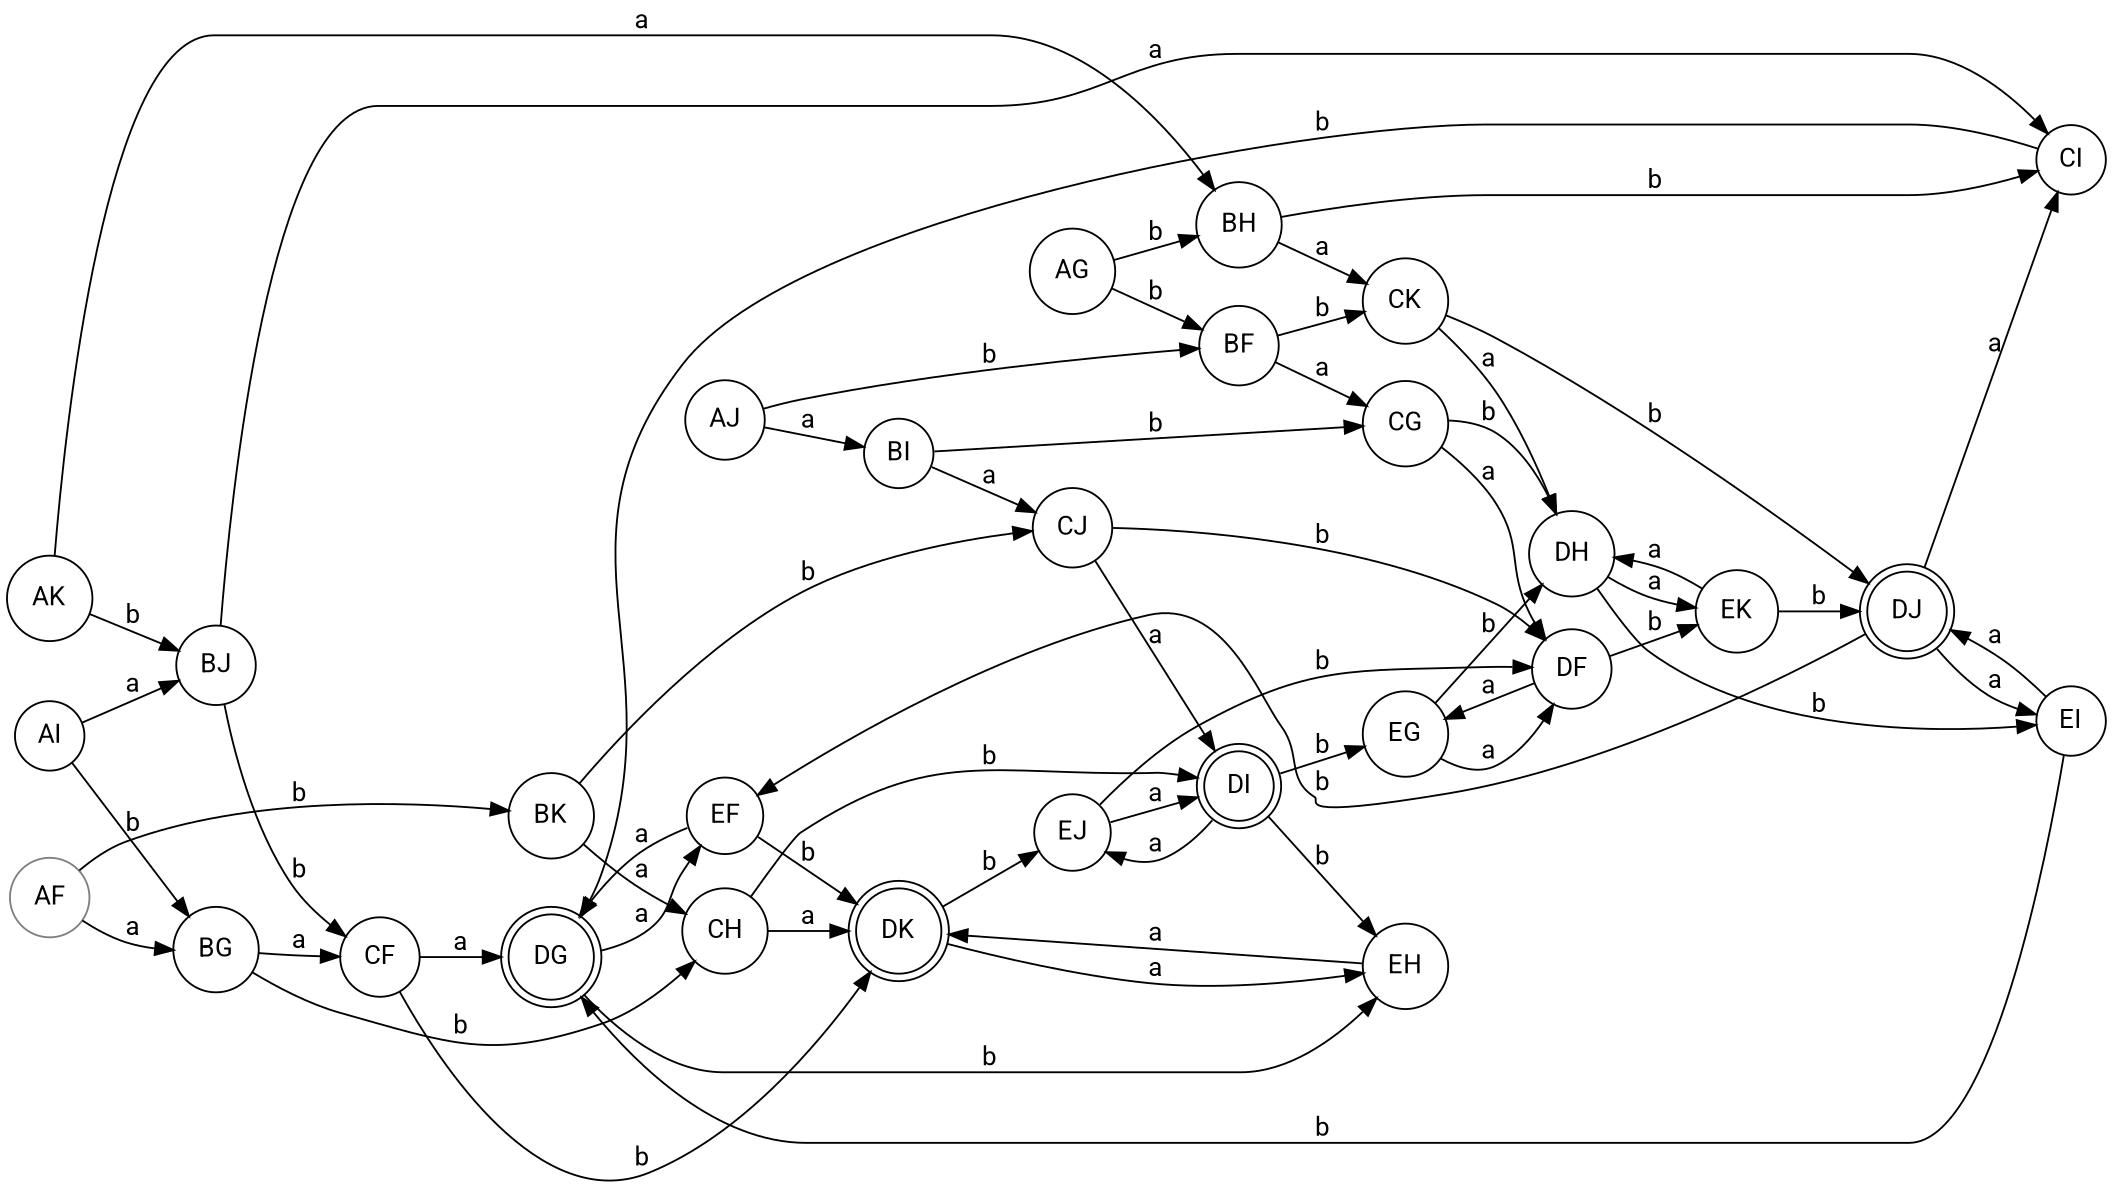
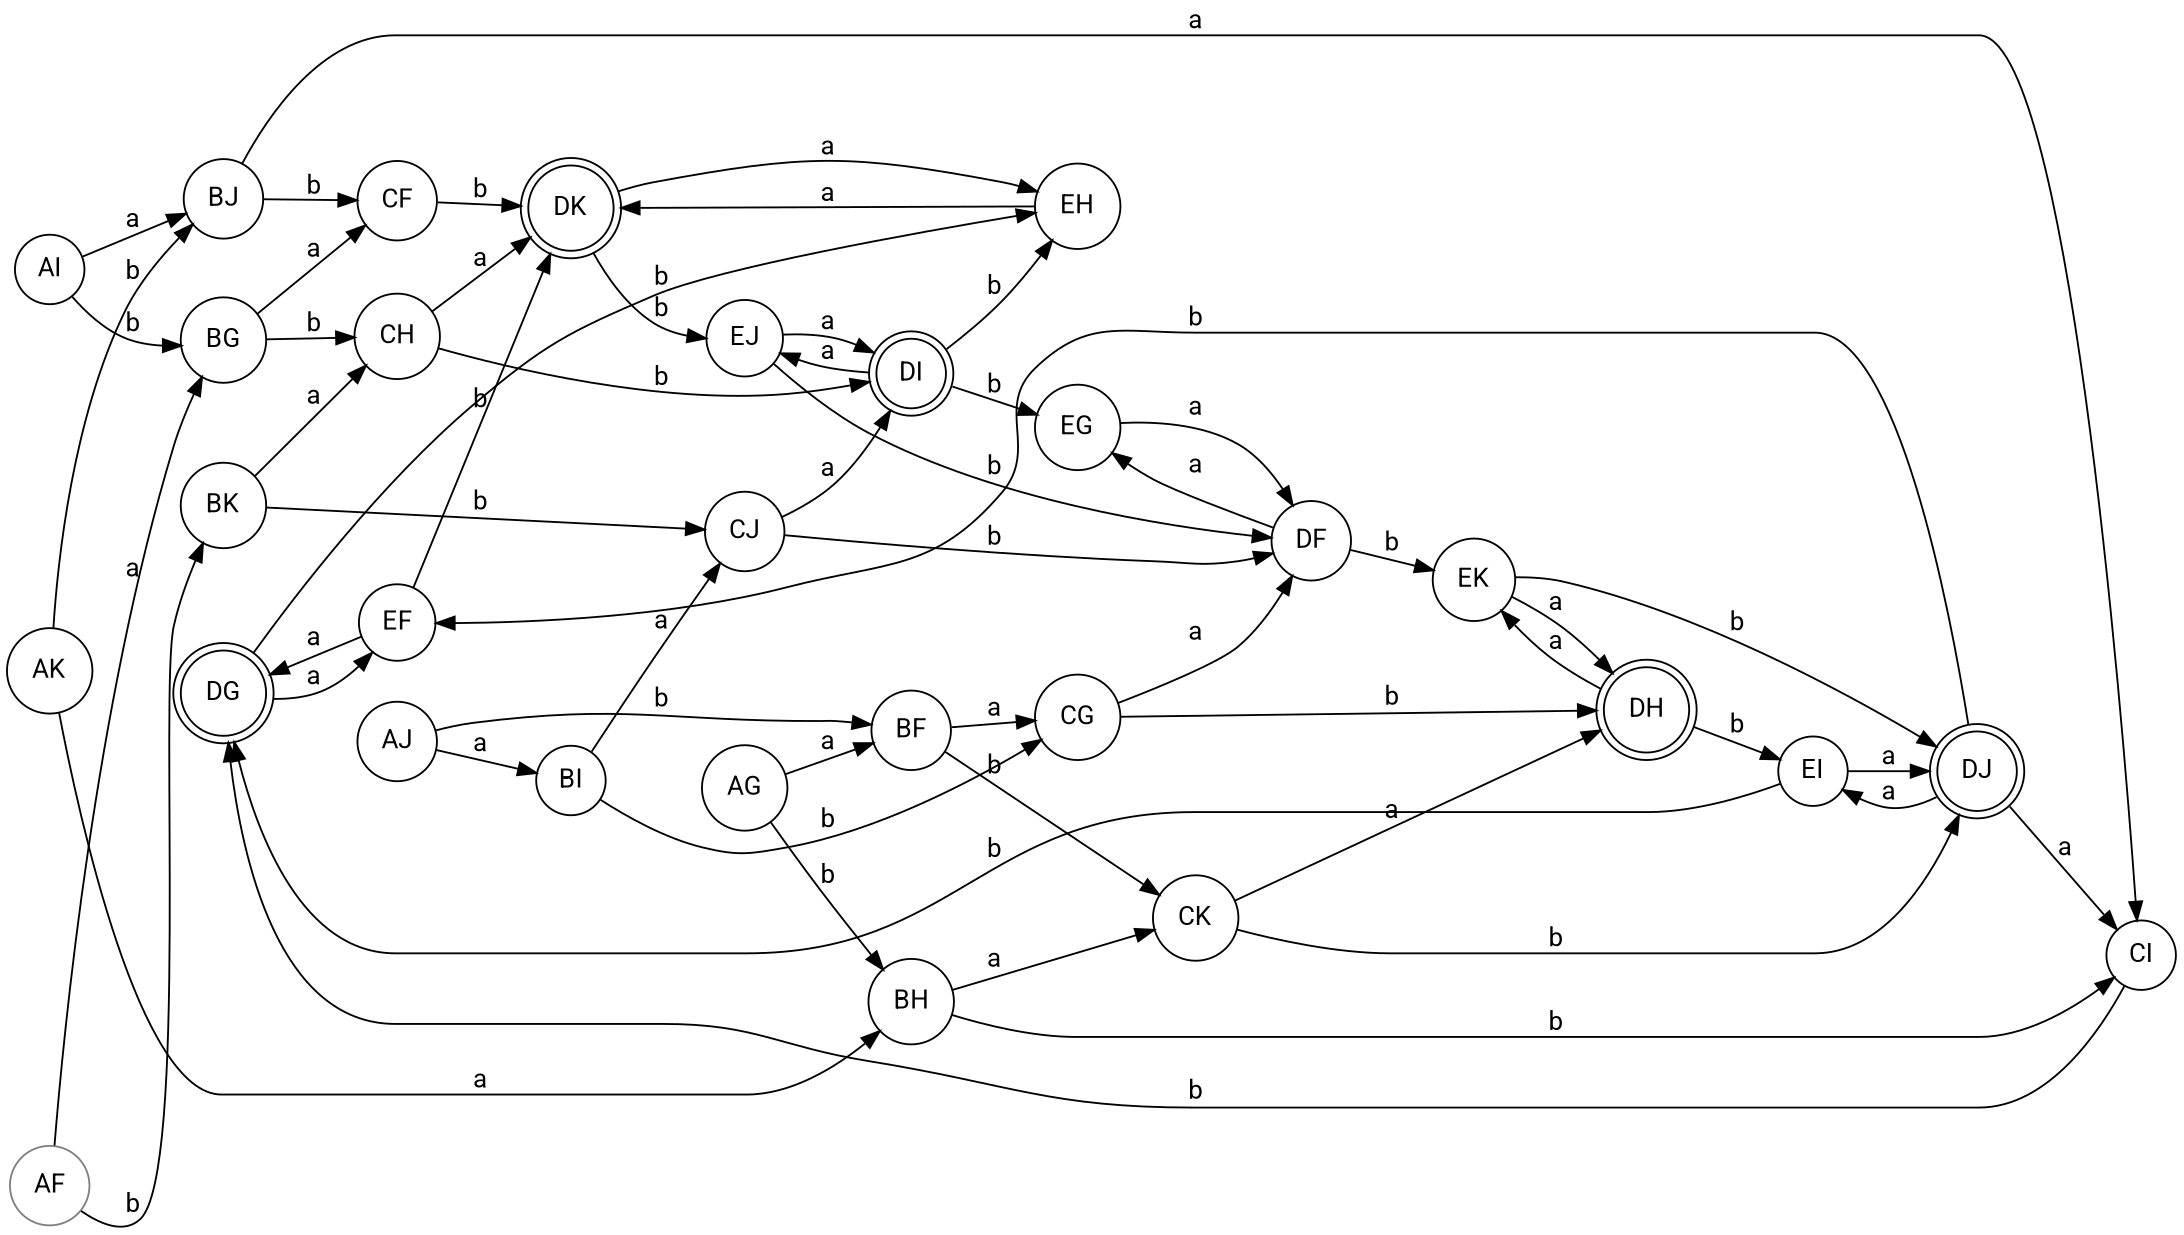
edge "AG" -> "BF": label "b" -> "a"
node "DH": shape circle -> doublecircle
edge "EG" -> "DH": removed, label "b"
edge "CF" -> "DG": removed, label "a"
